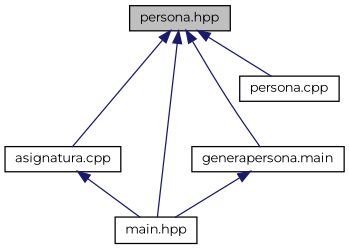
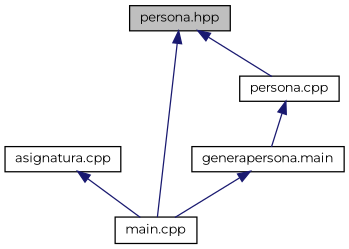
edge "asignatura.cpp" -> "persona.hpp": removed
edge "generapersona.main" -> "persona.hpp": now "generapersona.main" -> "persona.cpp"
node "main.hpp": label "main.hpp" -> "main.cpp"
